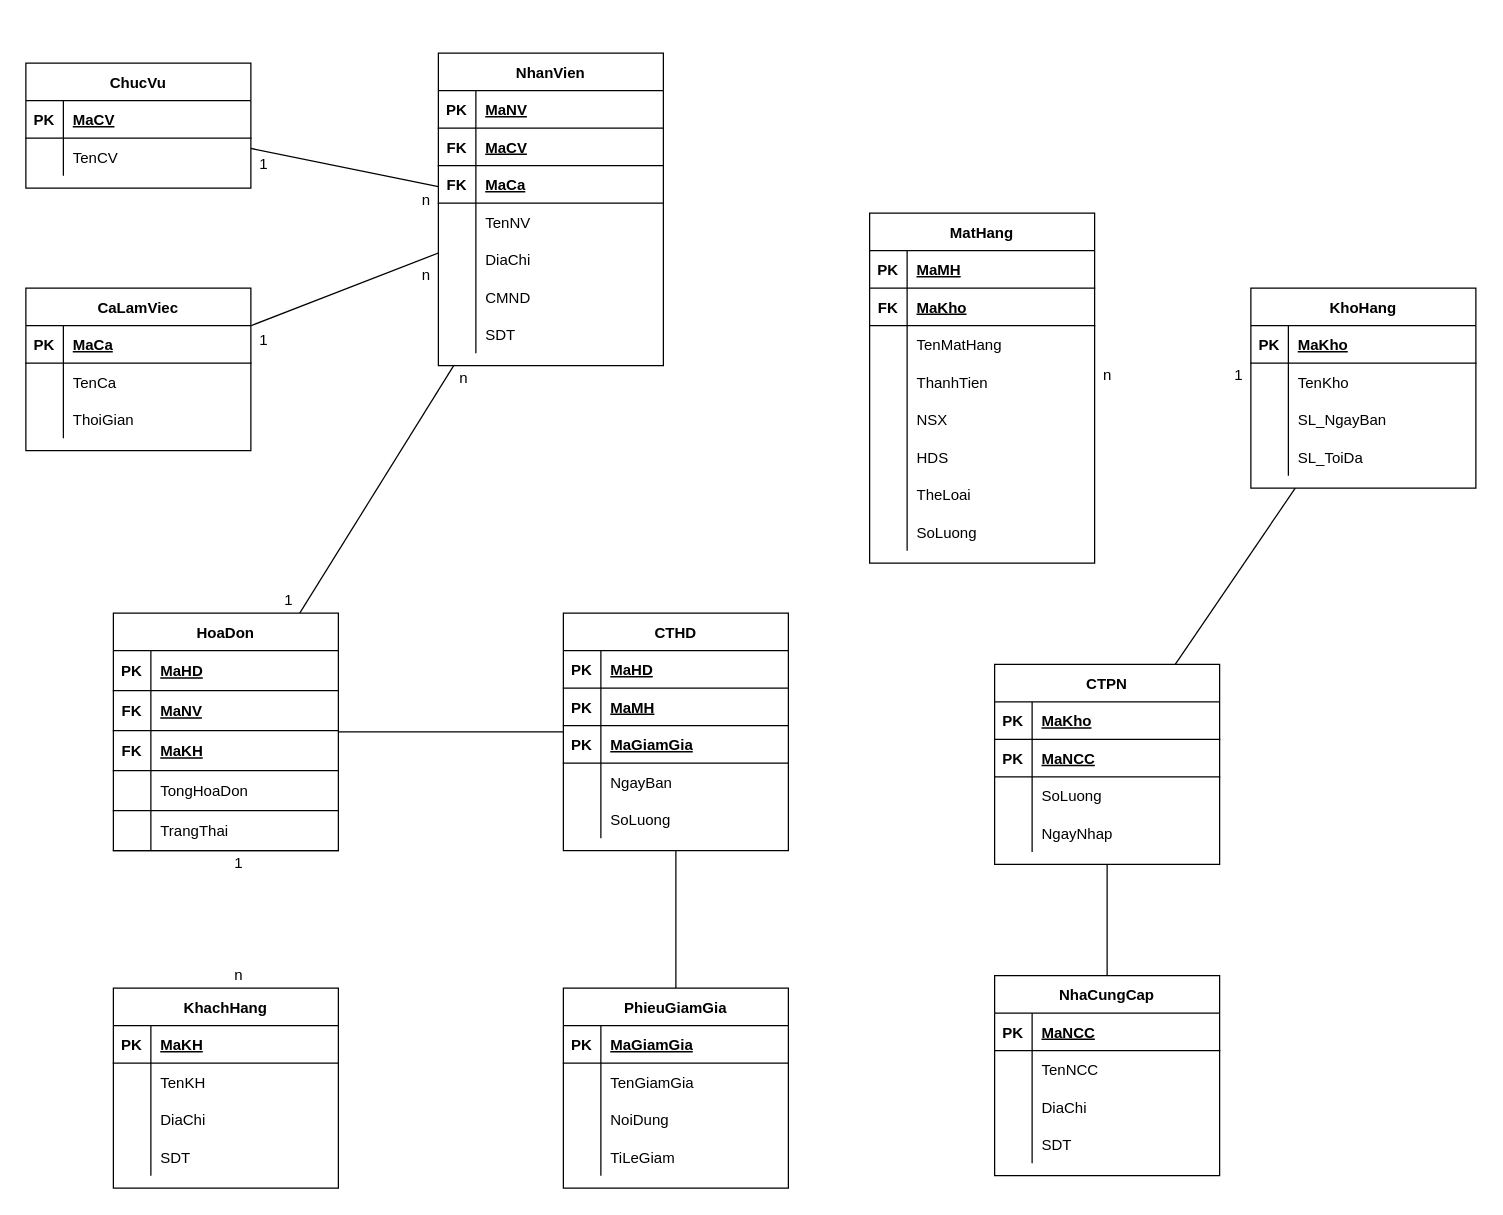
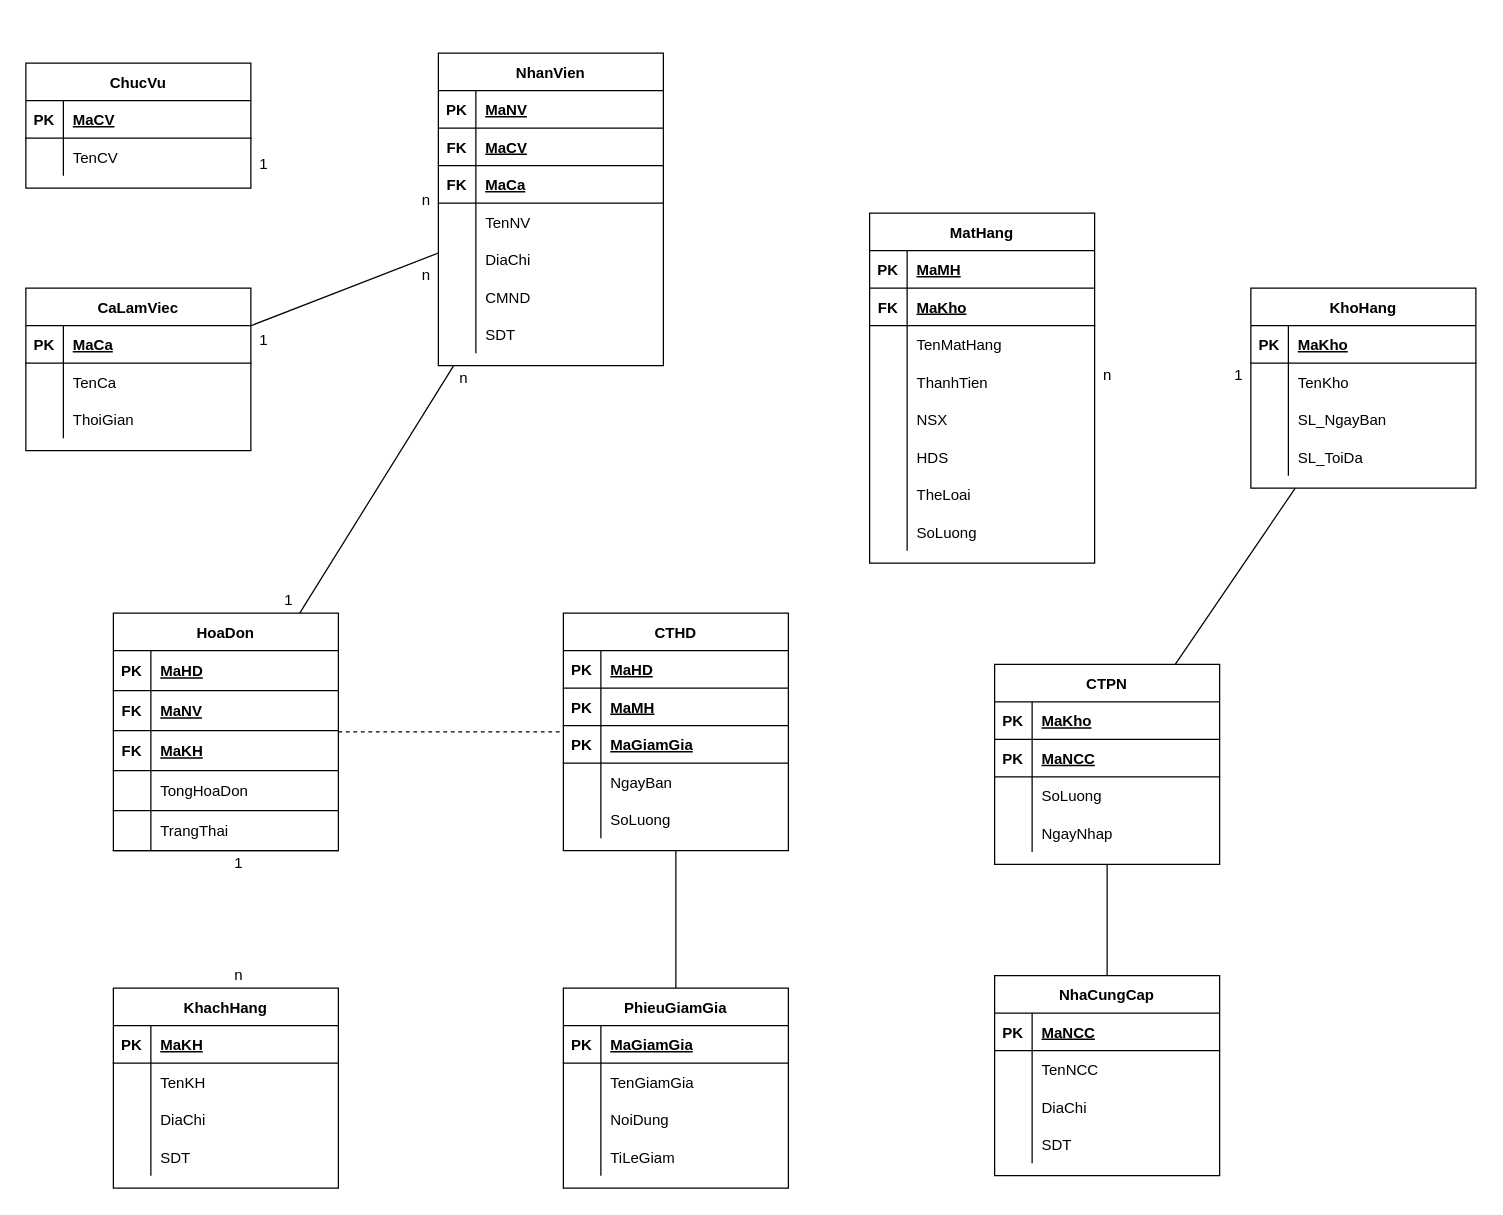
edge "ChucVu" -- "NhanVien": removed
edge "HoaDon" -- "CTHD": style solid -> dashed
